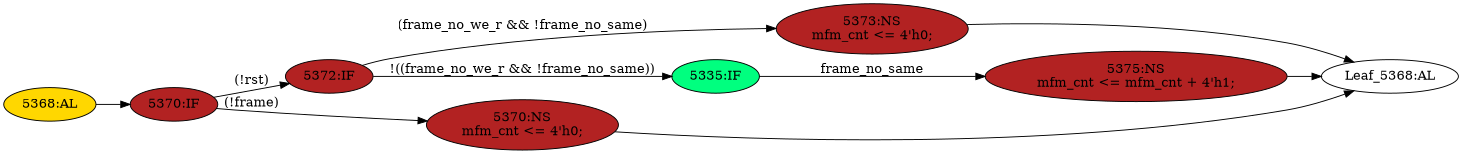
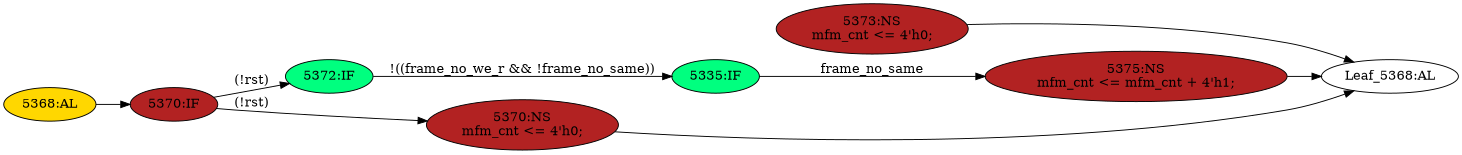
edge "5372:IF" -> "5373:NS mfm_cnt <= 4'h0;": removed, label "(frame_no_we_r && !frame_no_same)"
node "5372:IF": fillcolor firebrick -> springgreen
edge "5370:IF" -> "5370:NS mfm_cnt <= 4'h0;": label "(!frame)" -> "(!rst)"
